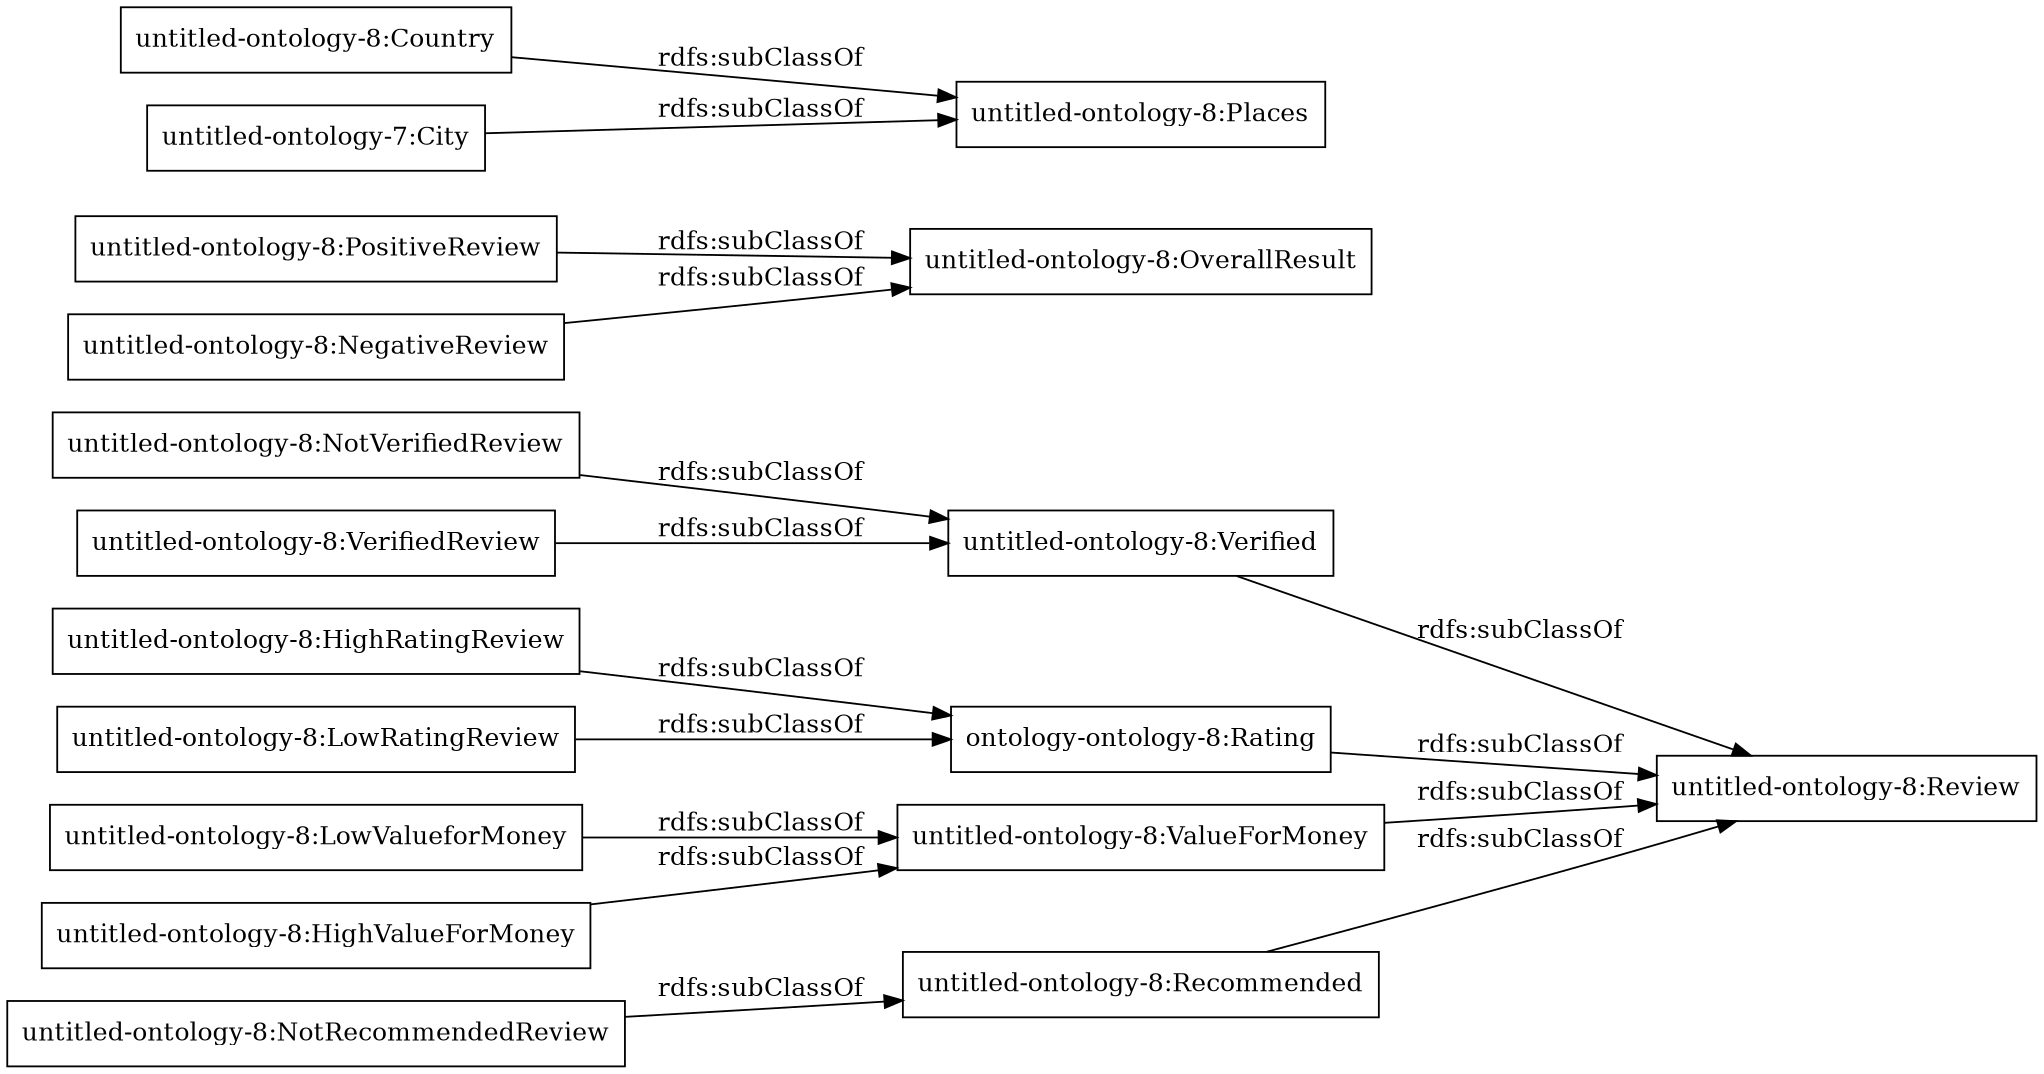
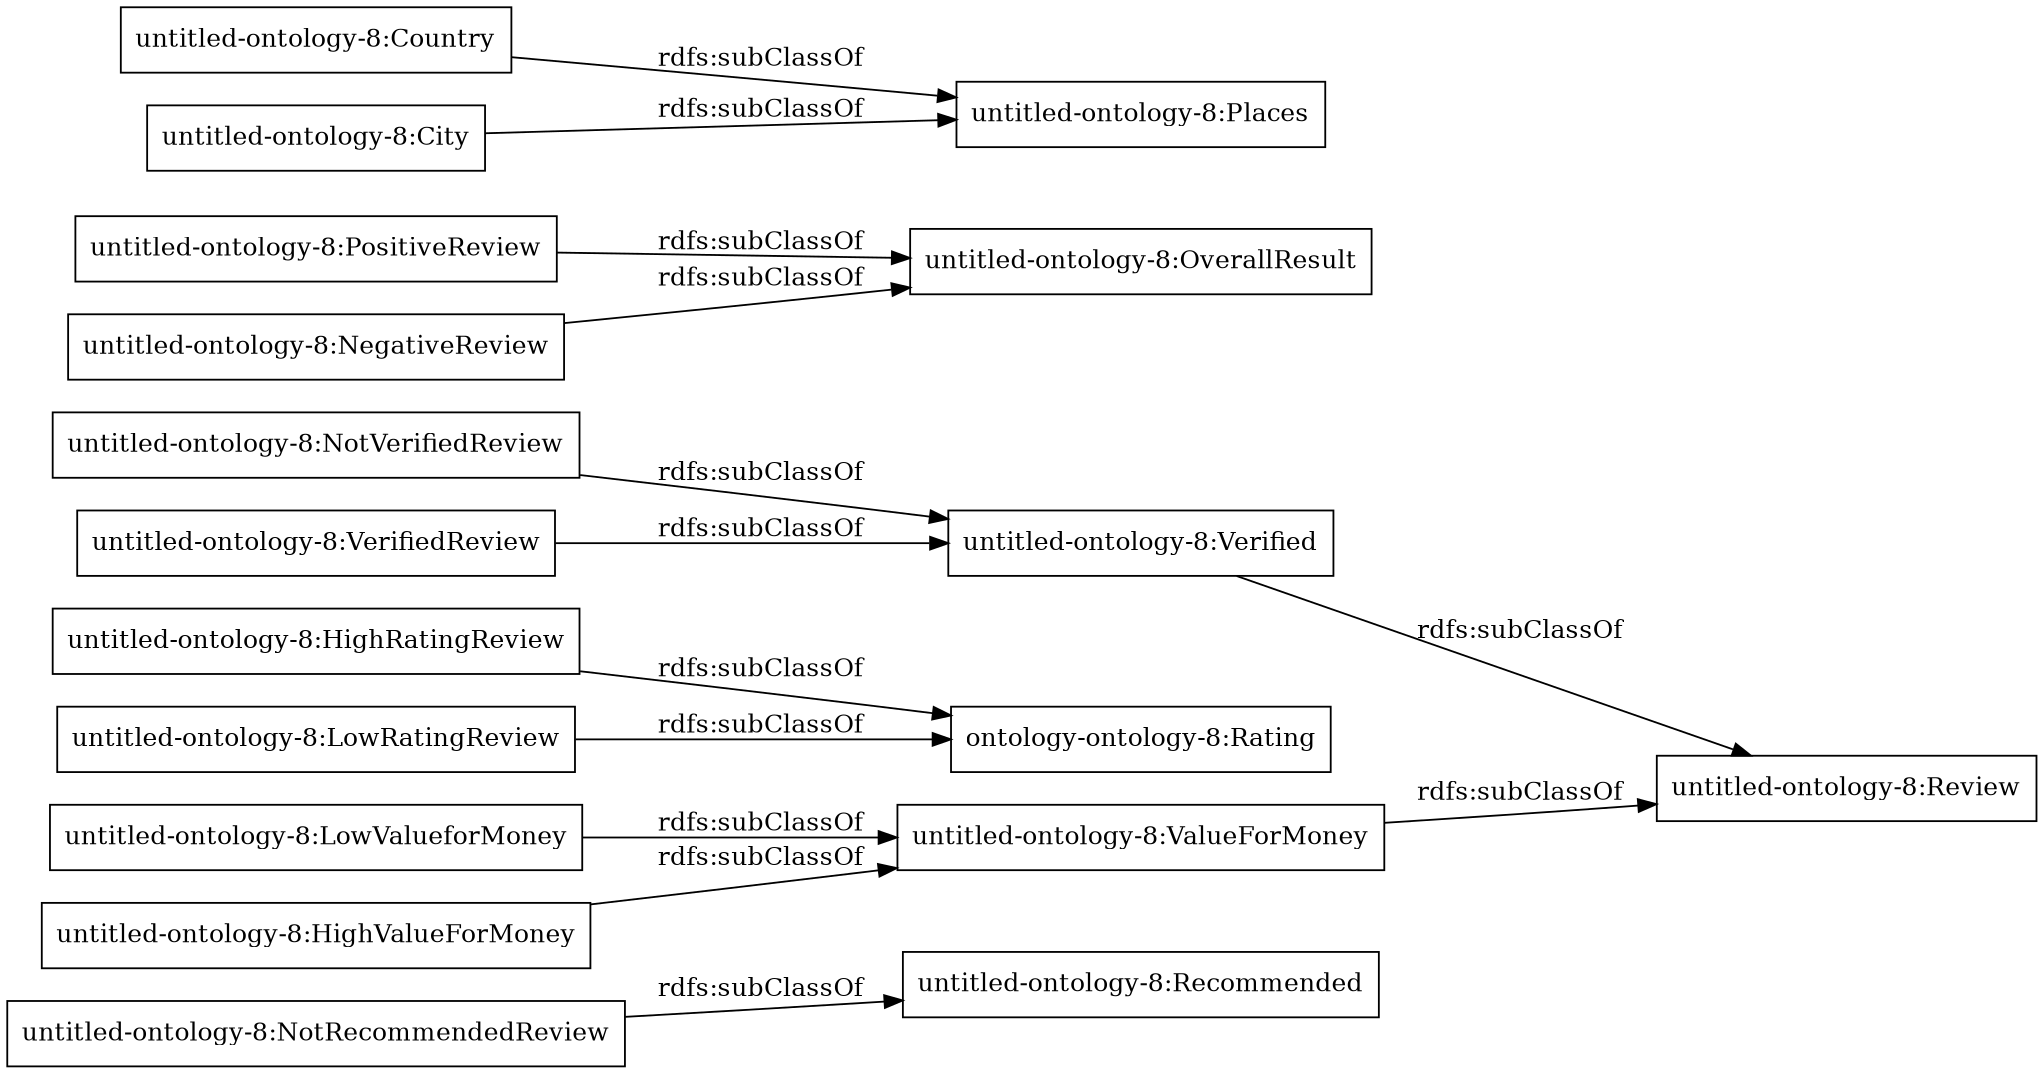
node "untitled-ontology-7:City": label "untitled-ontology-7:City" -> "untitled-ontology-8:City"
edge "ontology-ontology-8:Rating" -> "untitled-ontology-8:Review": removed, label "rdfs:subClassOf"
edge "untitled-ontology-8:Recommended" -> "untitled-ontology-8:Review": removed, label "rdfs:subClassOf"
